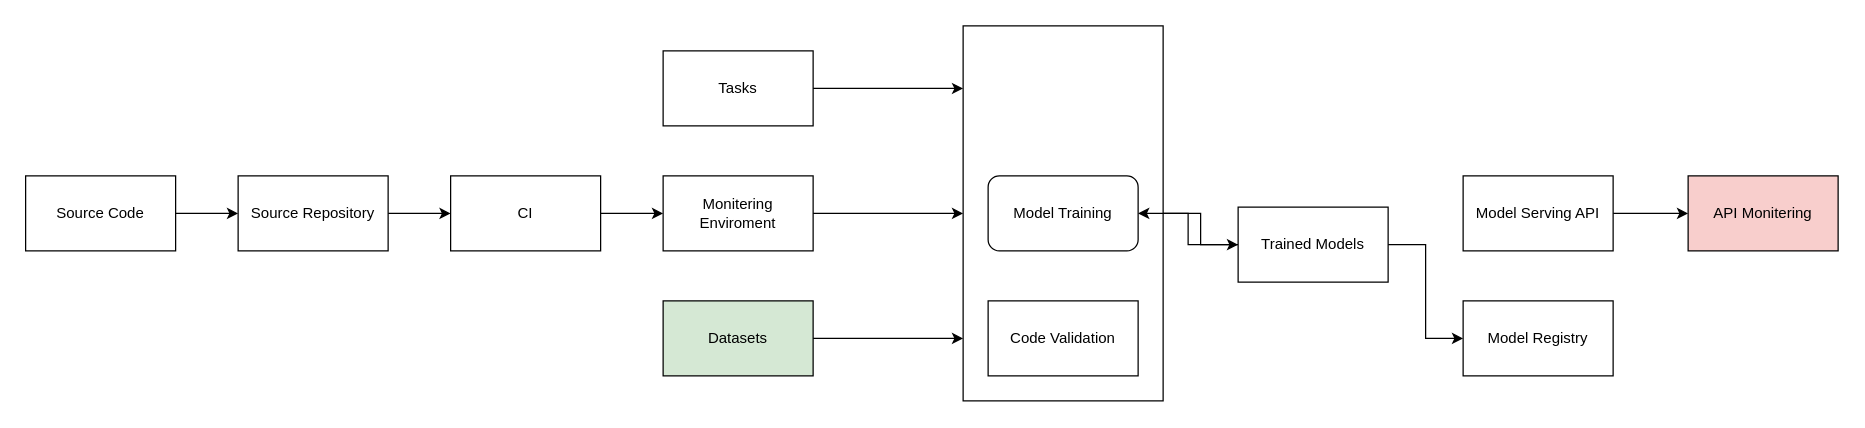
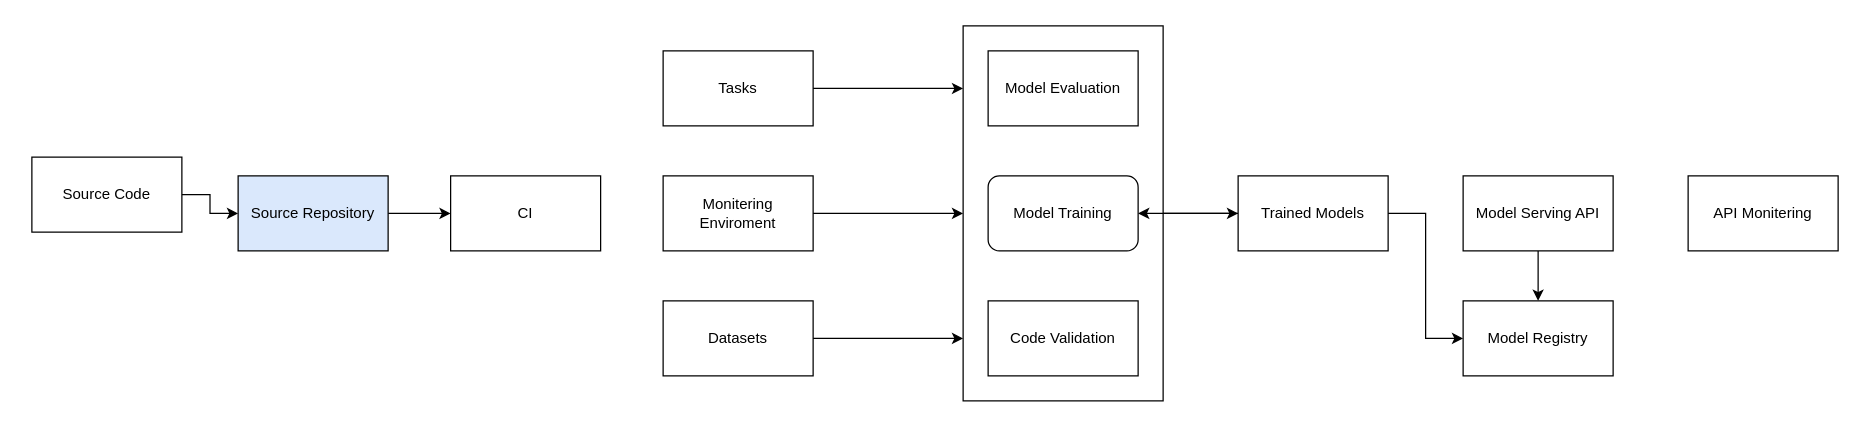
node "Model Evaluation": added
node "Source Code": moved (101, 213) -> (107, 194)
node "Source Repository": fillcolor #ffffff -> #dae8fc
edge "CI" -> "Monitering Enviroment": removed
edge "Model Serving API" -> "API Monitering": now "Model Serving API" -> "Model Registry"
node "API Monitering": fillcolor #f8cecc -> #ffffff
node "Trained Models": moved (1313, 244) -> (1313, 213)
node "Datasets": fillcolor #d5e8d4 -> #ffffff
